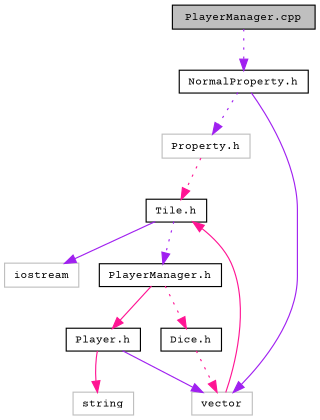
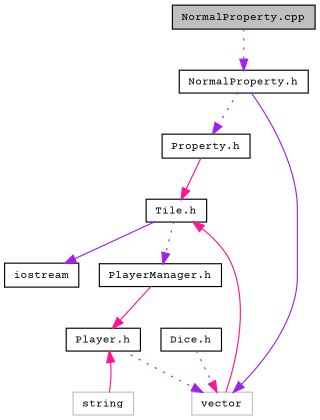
node "PlayerManager.cpp": label "PlayerManager.cpp" -> "NormalProperty.cpp"
node "Property.h": color grey75 -> black
edge "Property.h" -> "Tile.h": style dotted -> solid
node "iostream": color grey75 -> black
edge "PlayerManager.h" -> "Dice.h": removed
edge "Player.h" -> "string": reversed
edge "Player.h" -> "vector": style solid -> dotted
